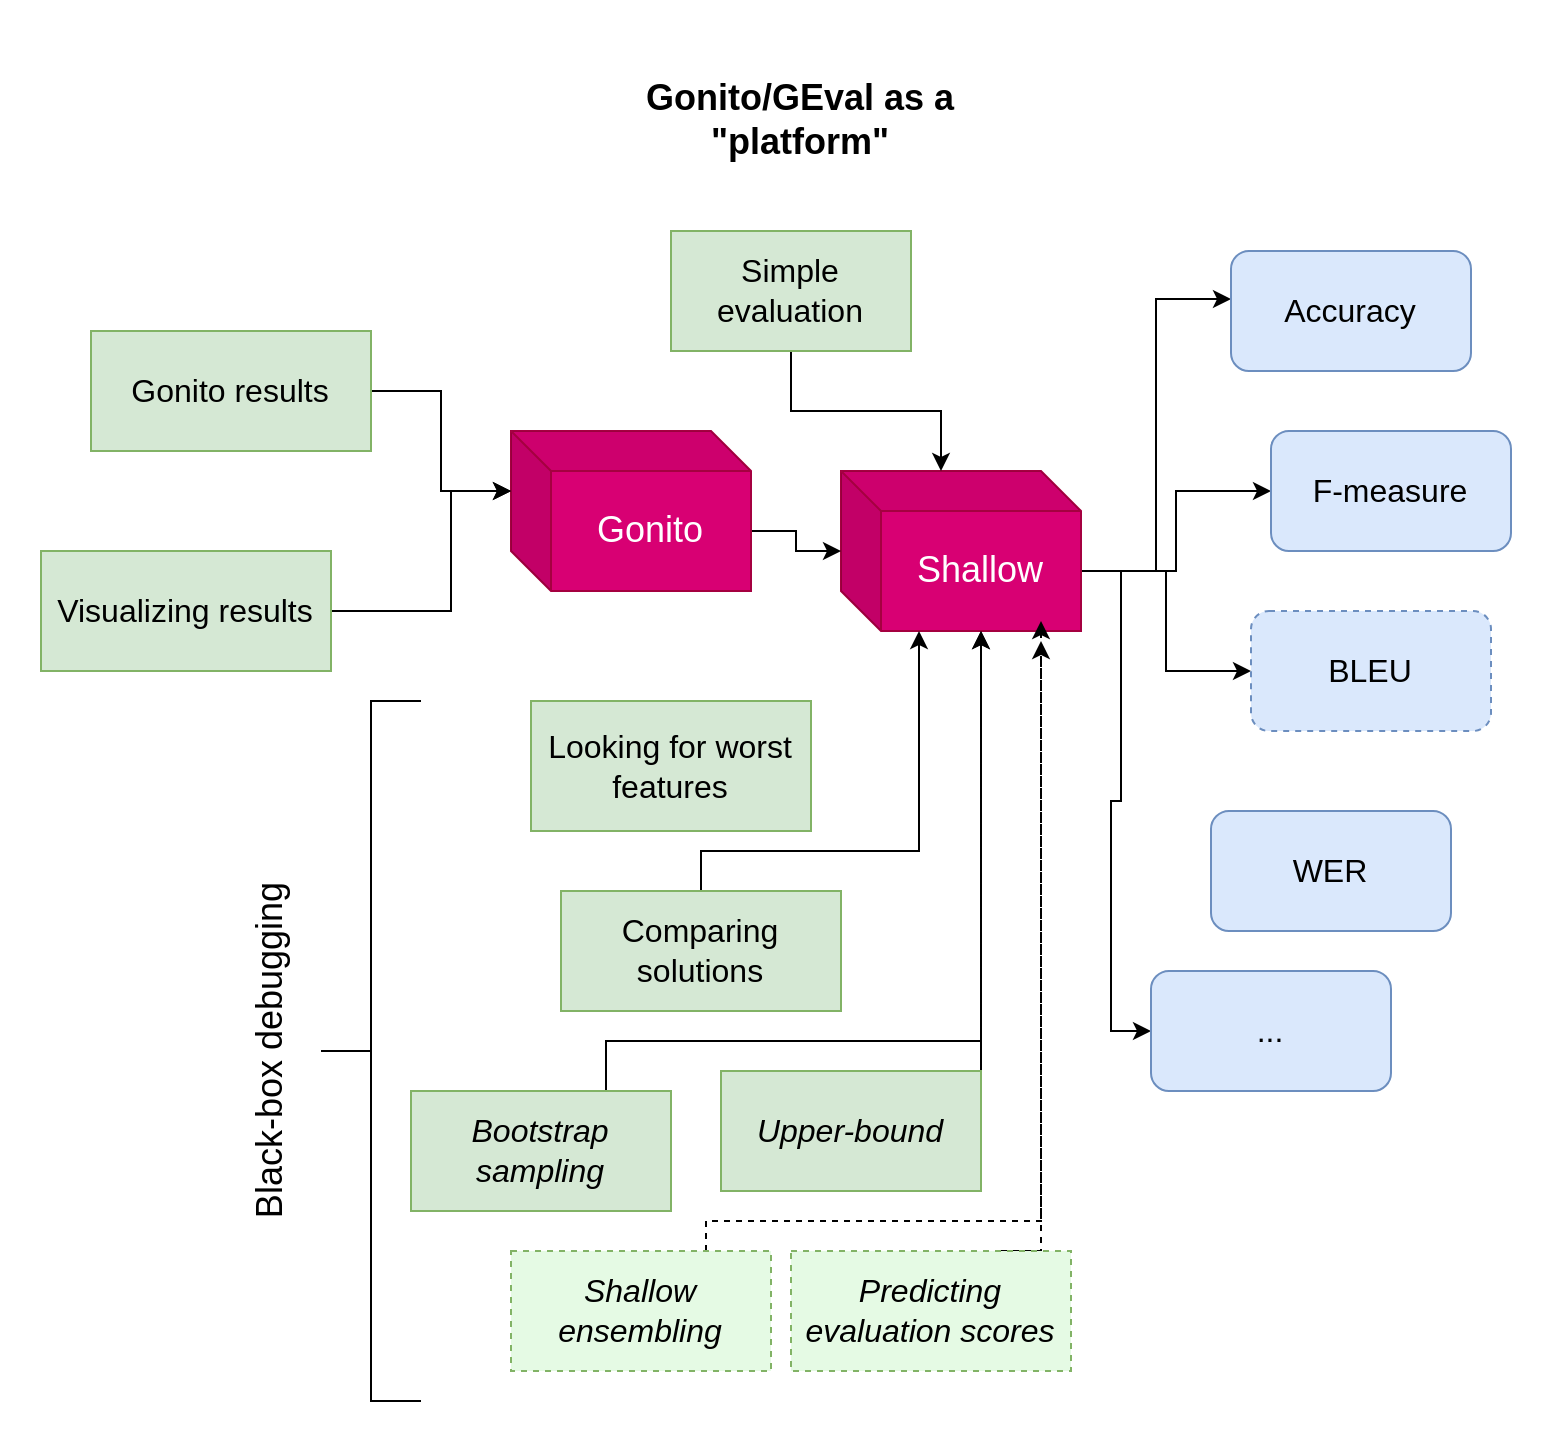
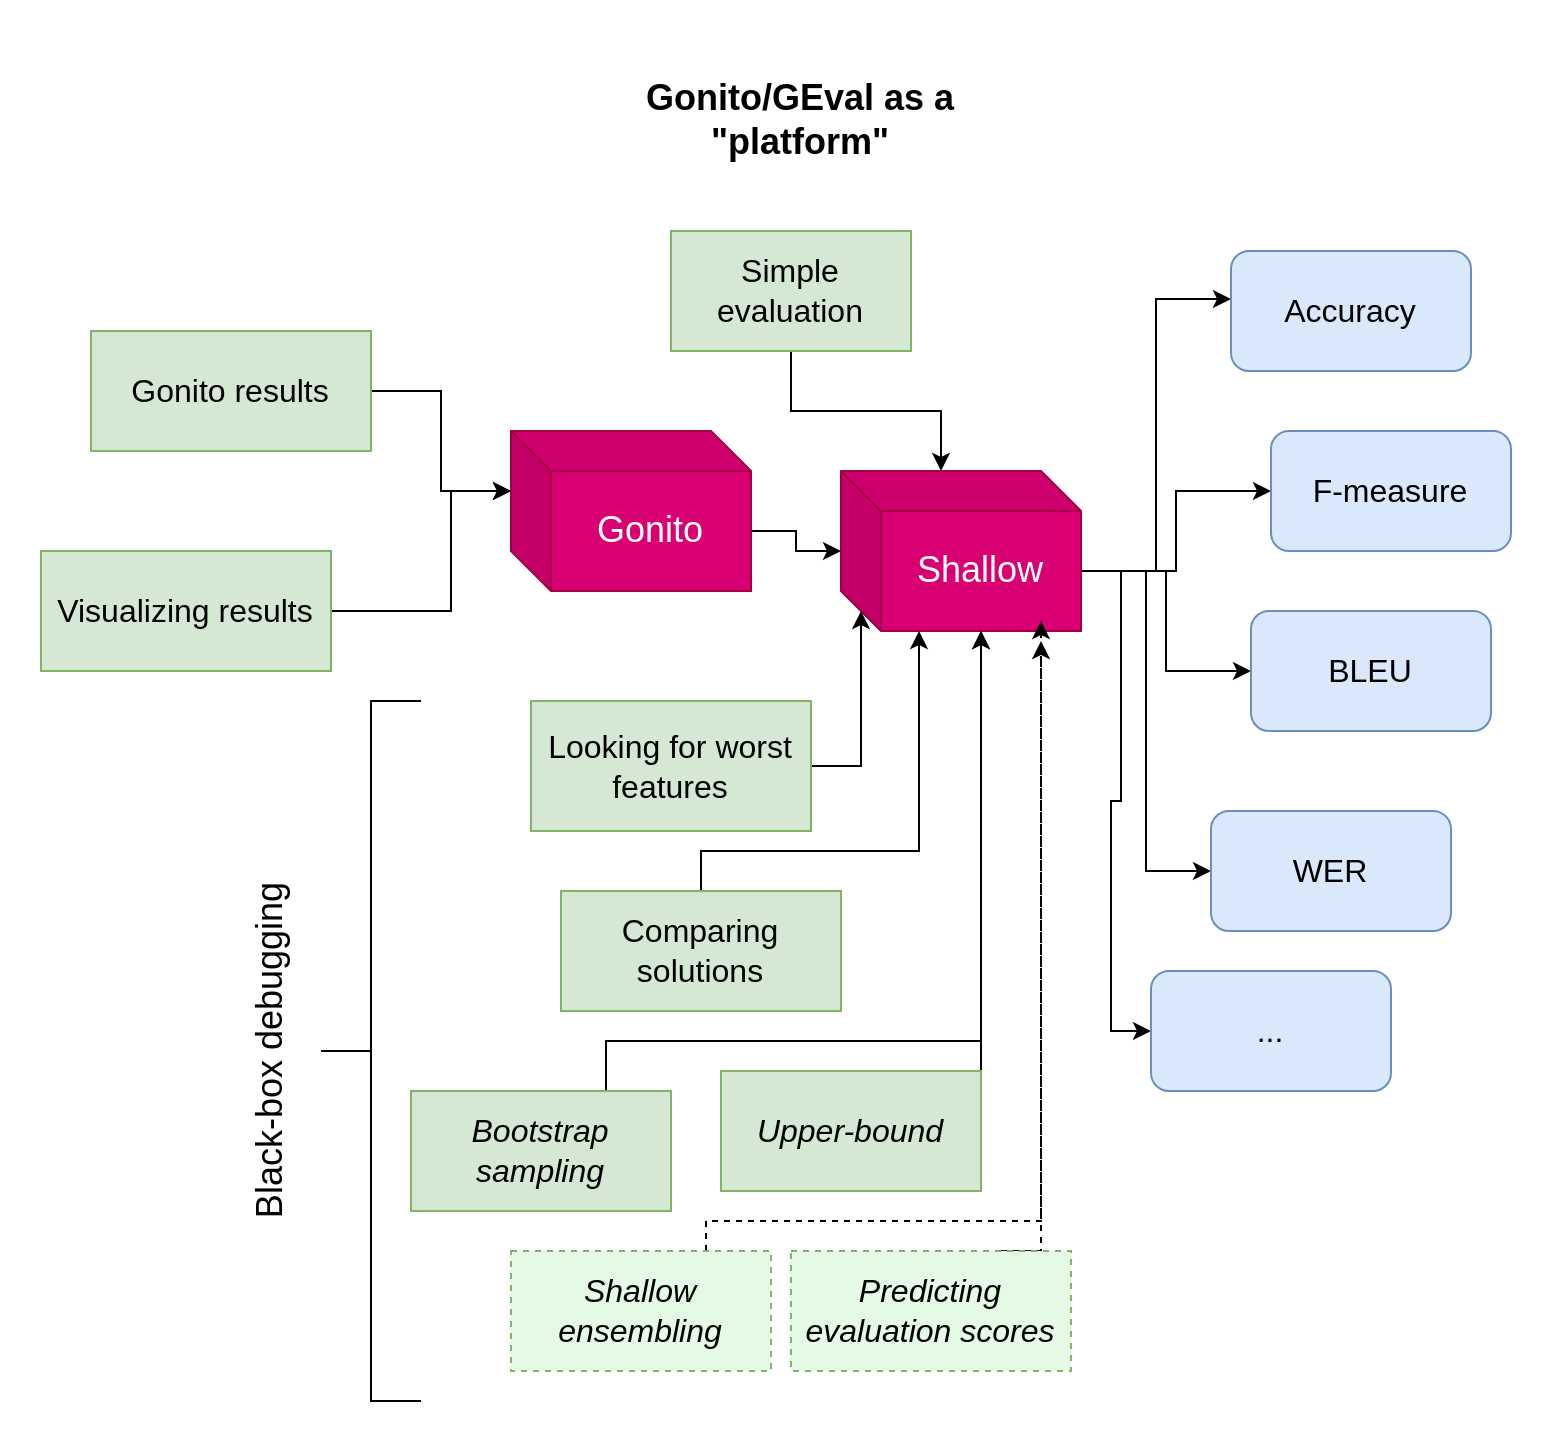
node "BLEU": style dashed -> solid
edge "Looking for worst features" -> "Shallow": added
edge "Shallow" -> "WER": added
